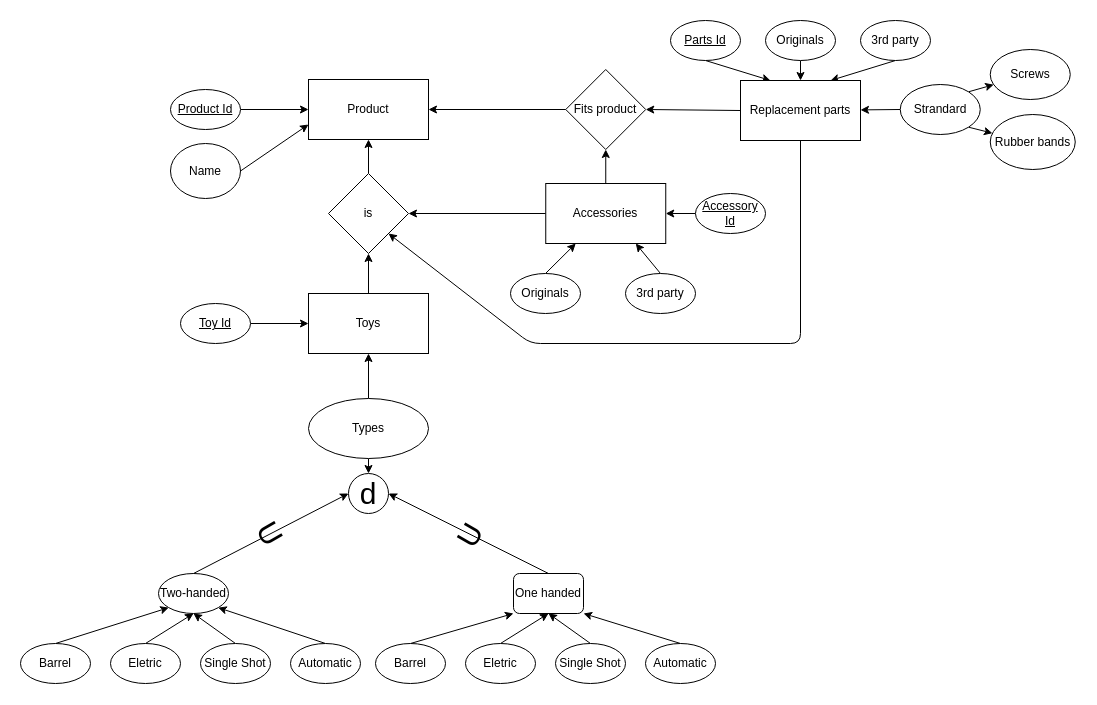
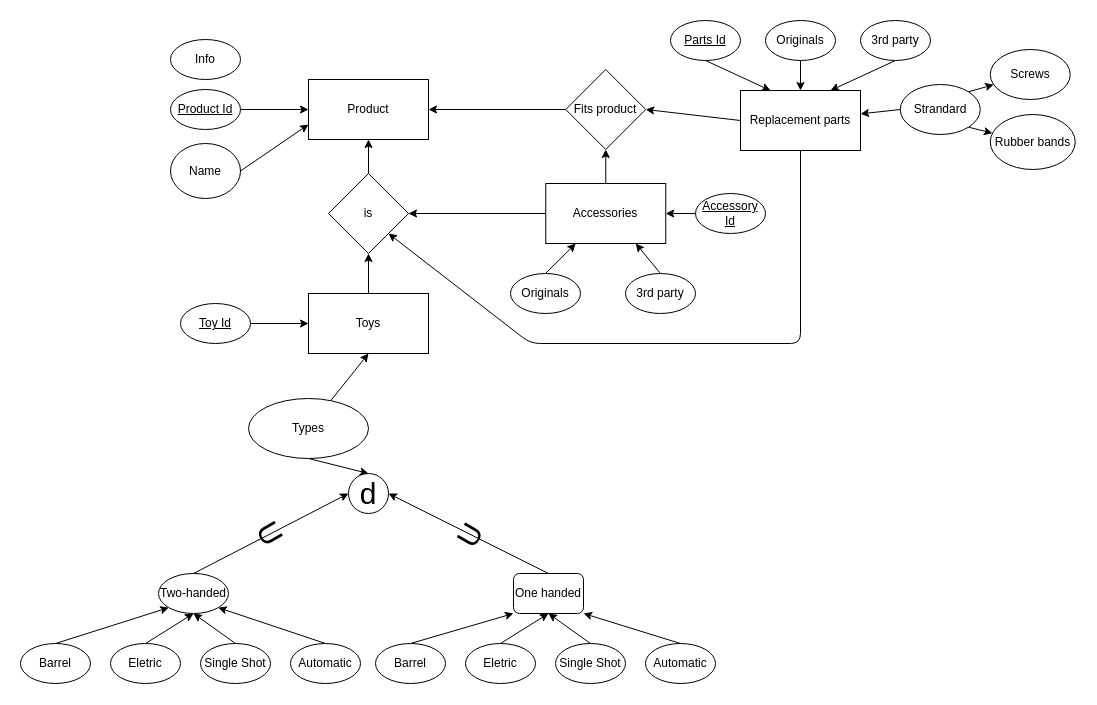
node "Info": added
node "Replacement parts": moved (801, 111) -> (801, 121)
node "Types": moved (369, 429) -> (309, 429)
